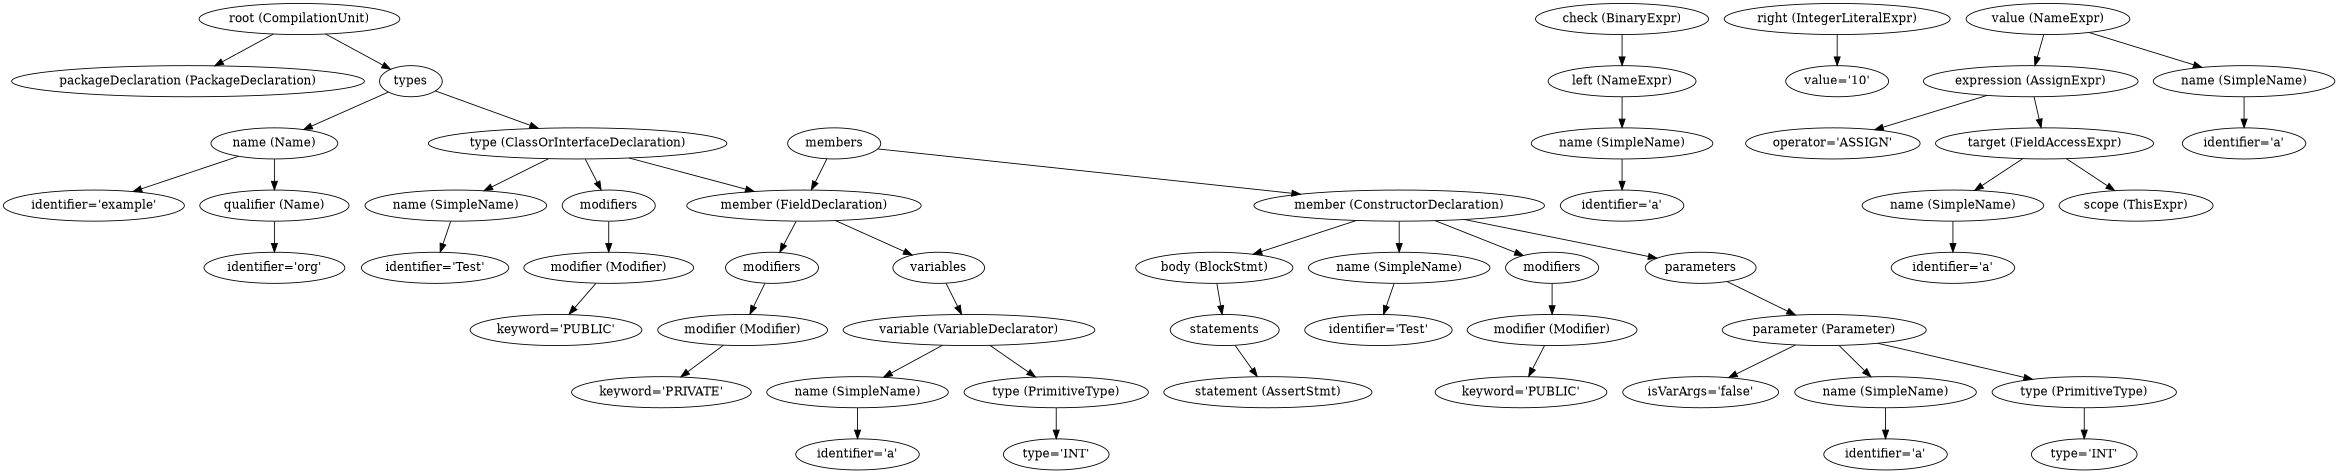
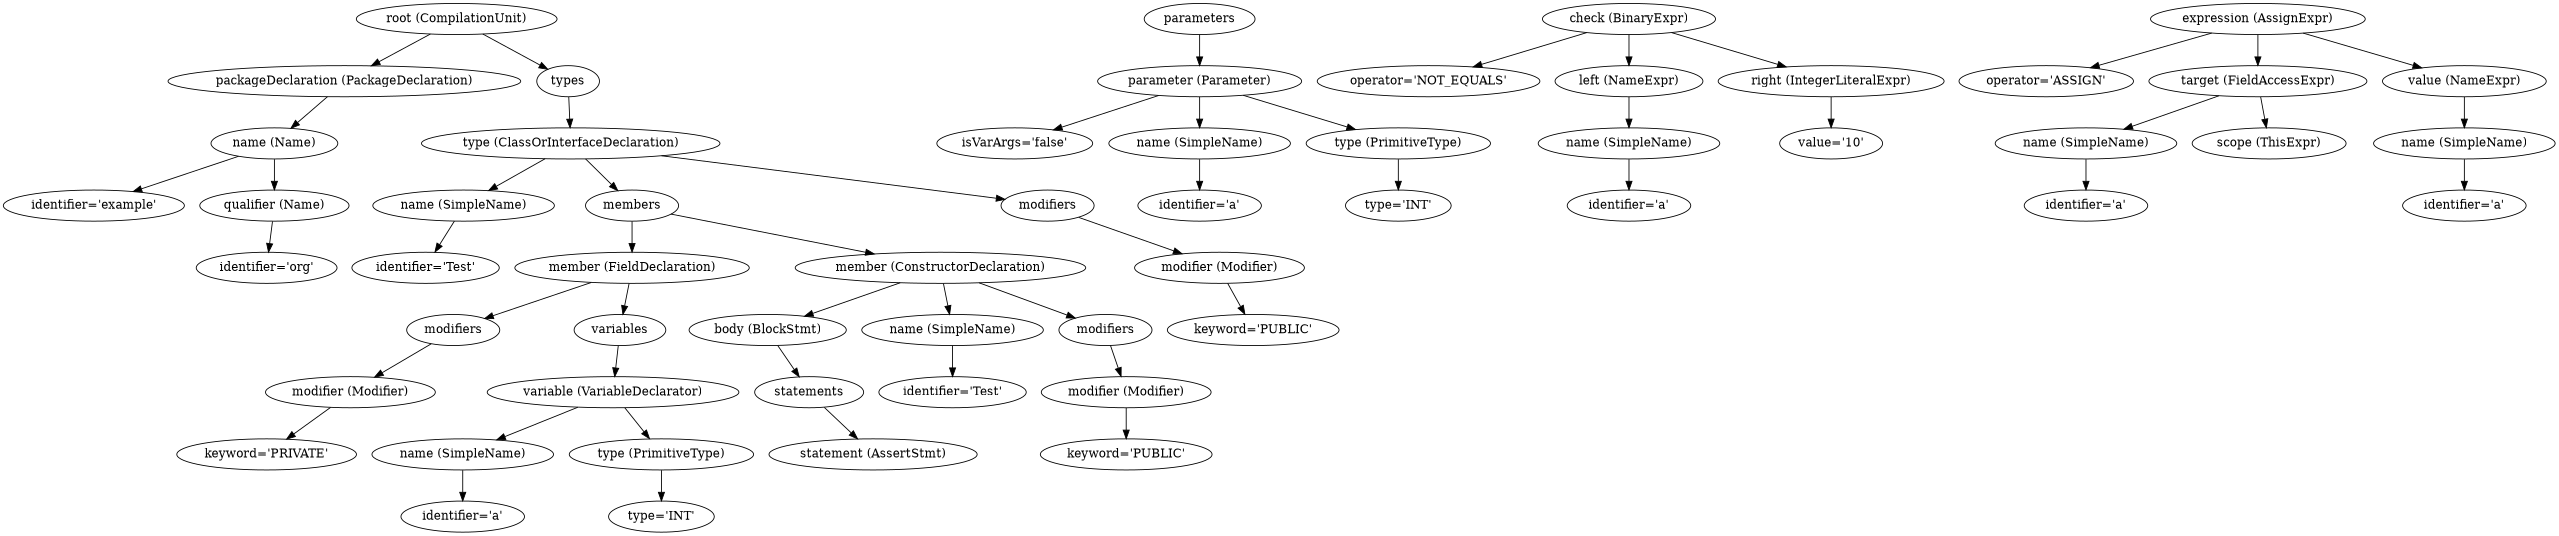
edge "value (NameExpr)" -> "expression (AssignExpr)": reversed
edge "check (BinaryExpr)" -> "right (IntegerLiteralExpr)": added
node "operator='NOT_EQUALS'": added
edge "types" -> "name (Name)": now "packageDeclaration (PackageDeclaration)" -> "name (Name)"
edge "type (ClassOrInterfaceDeclaration)" -> "member (FieldDeclaration)": now "type (ClassOrInterfaceDeclaration)" -> "members"
edge "member (ConstructorDeclaration)" -> "parameters": removed
